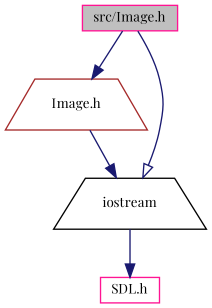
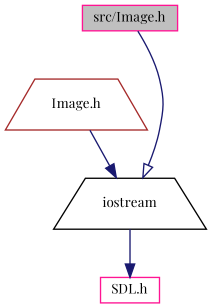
edge "src/Image.h" -> "Image.h": removed
